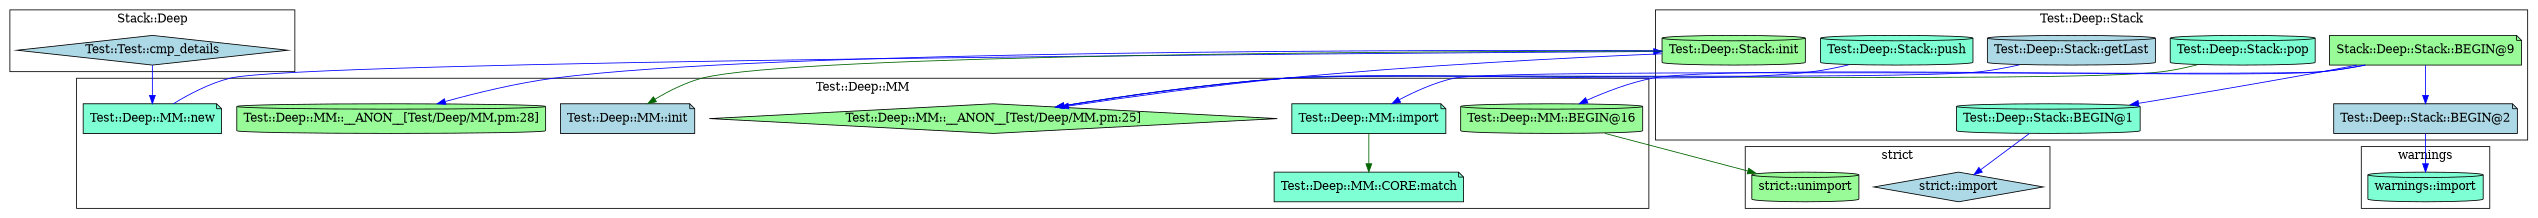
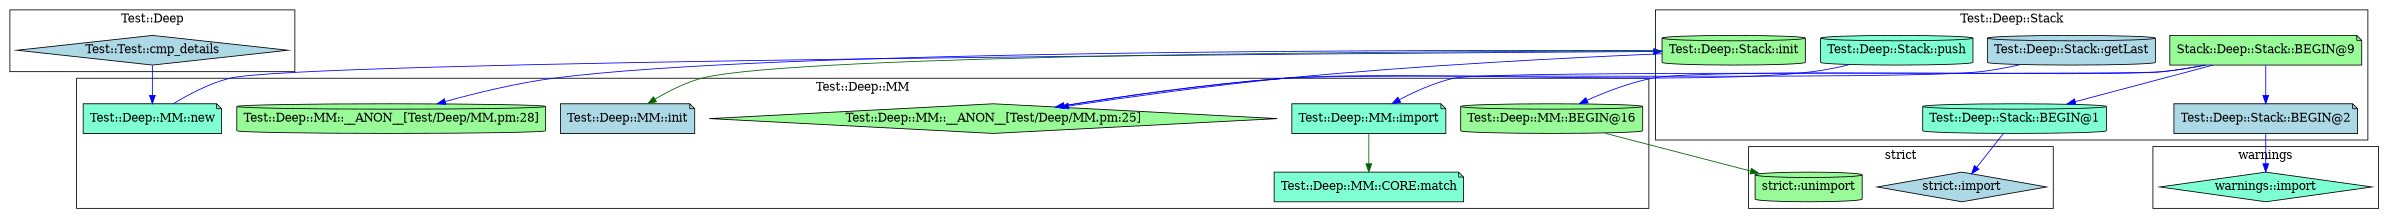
cluster "Stack::Deep": label "Stack::Deep" -> "Test::Deep"
node "Test::Deep::Stack::pop": removed
node "warnings::import": shape cylinder -> diamond
